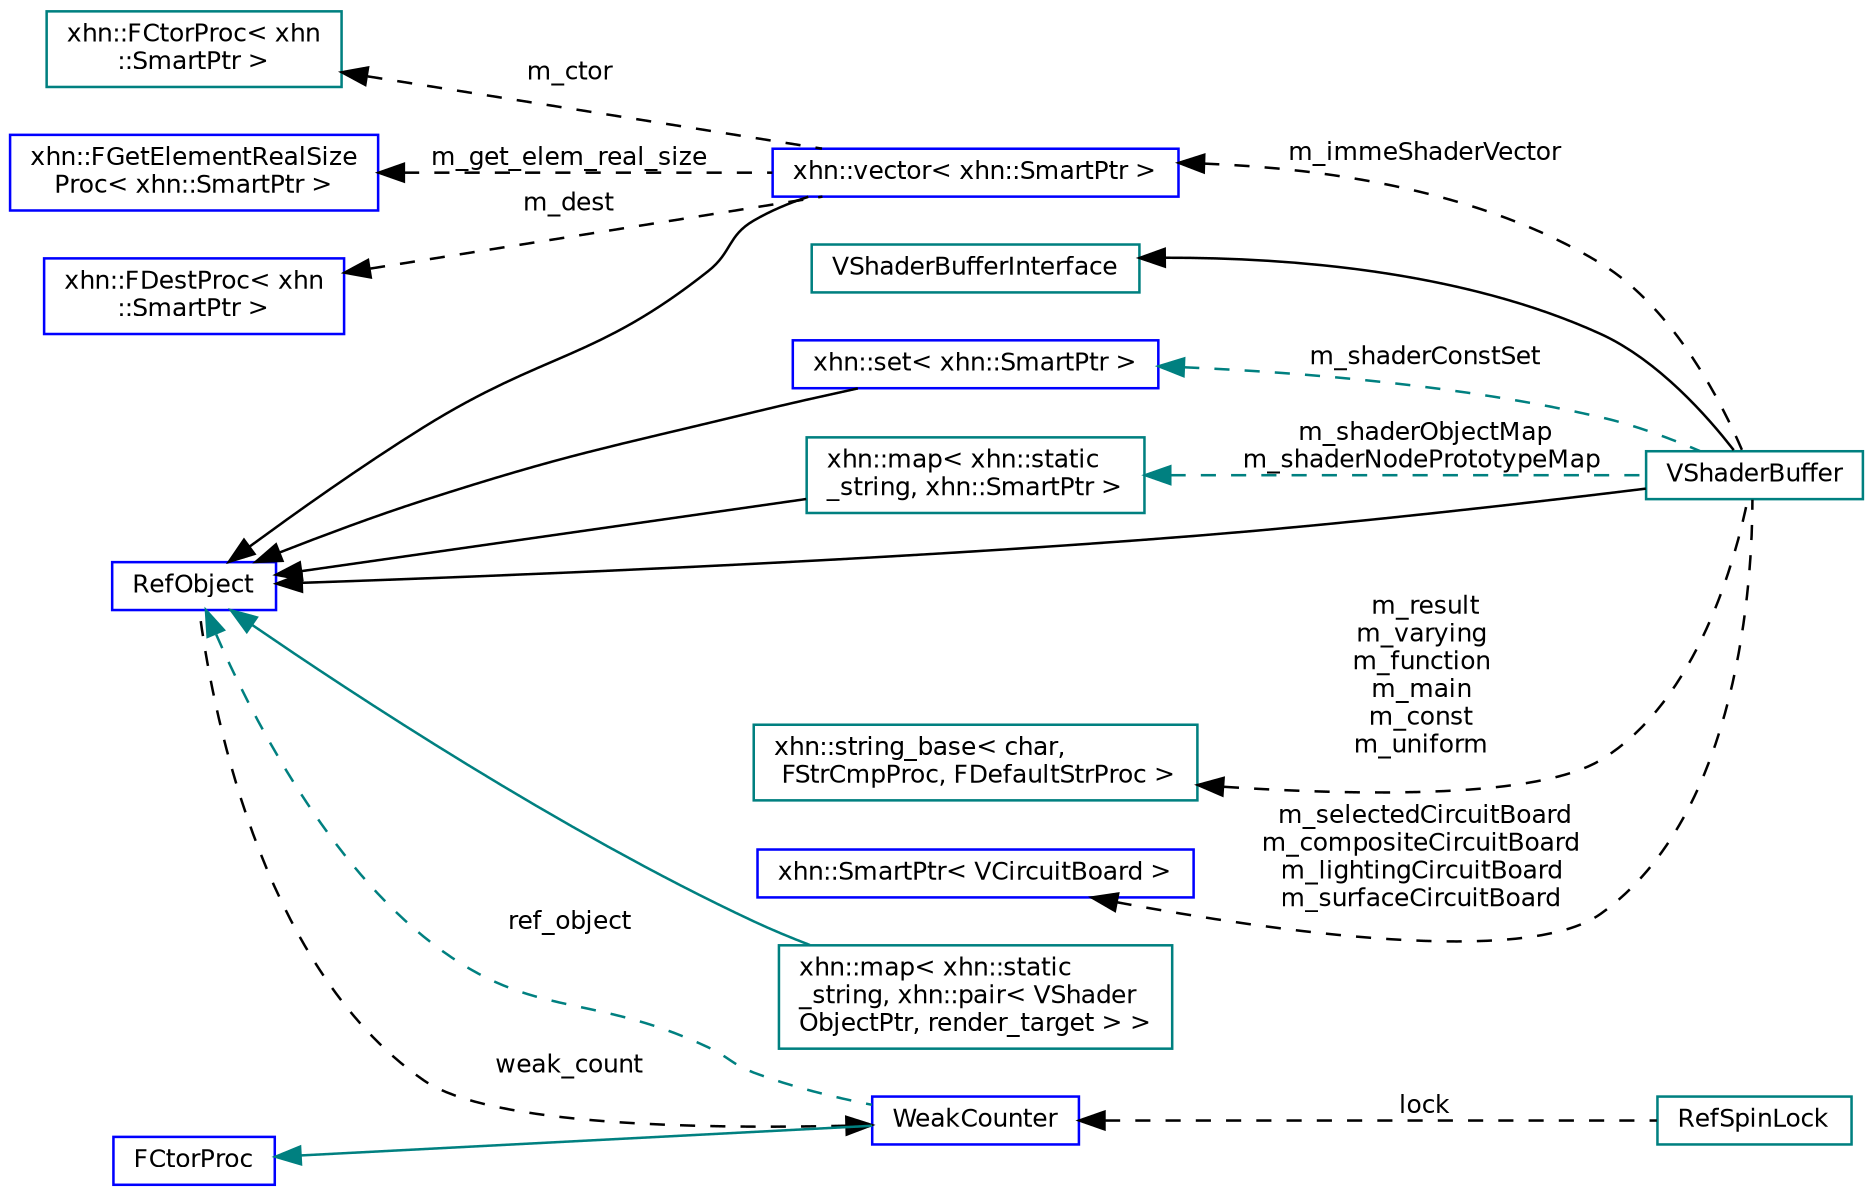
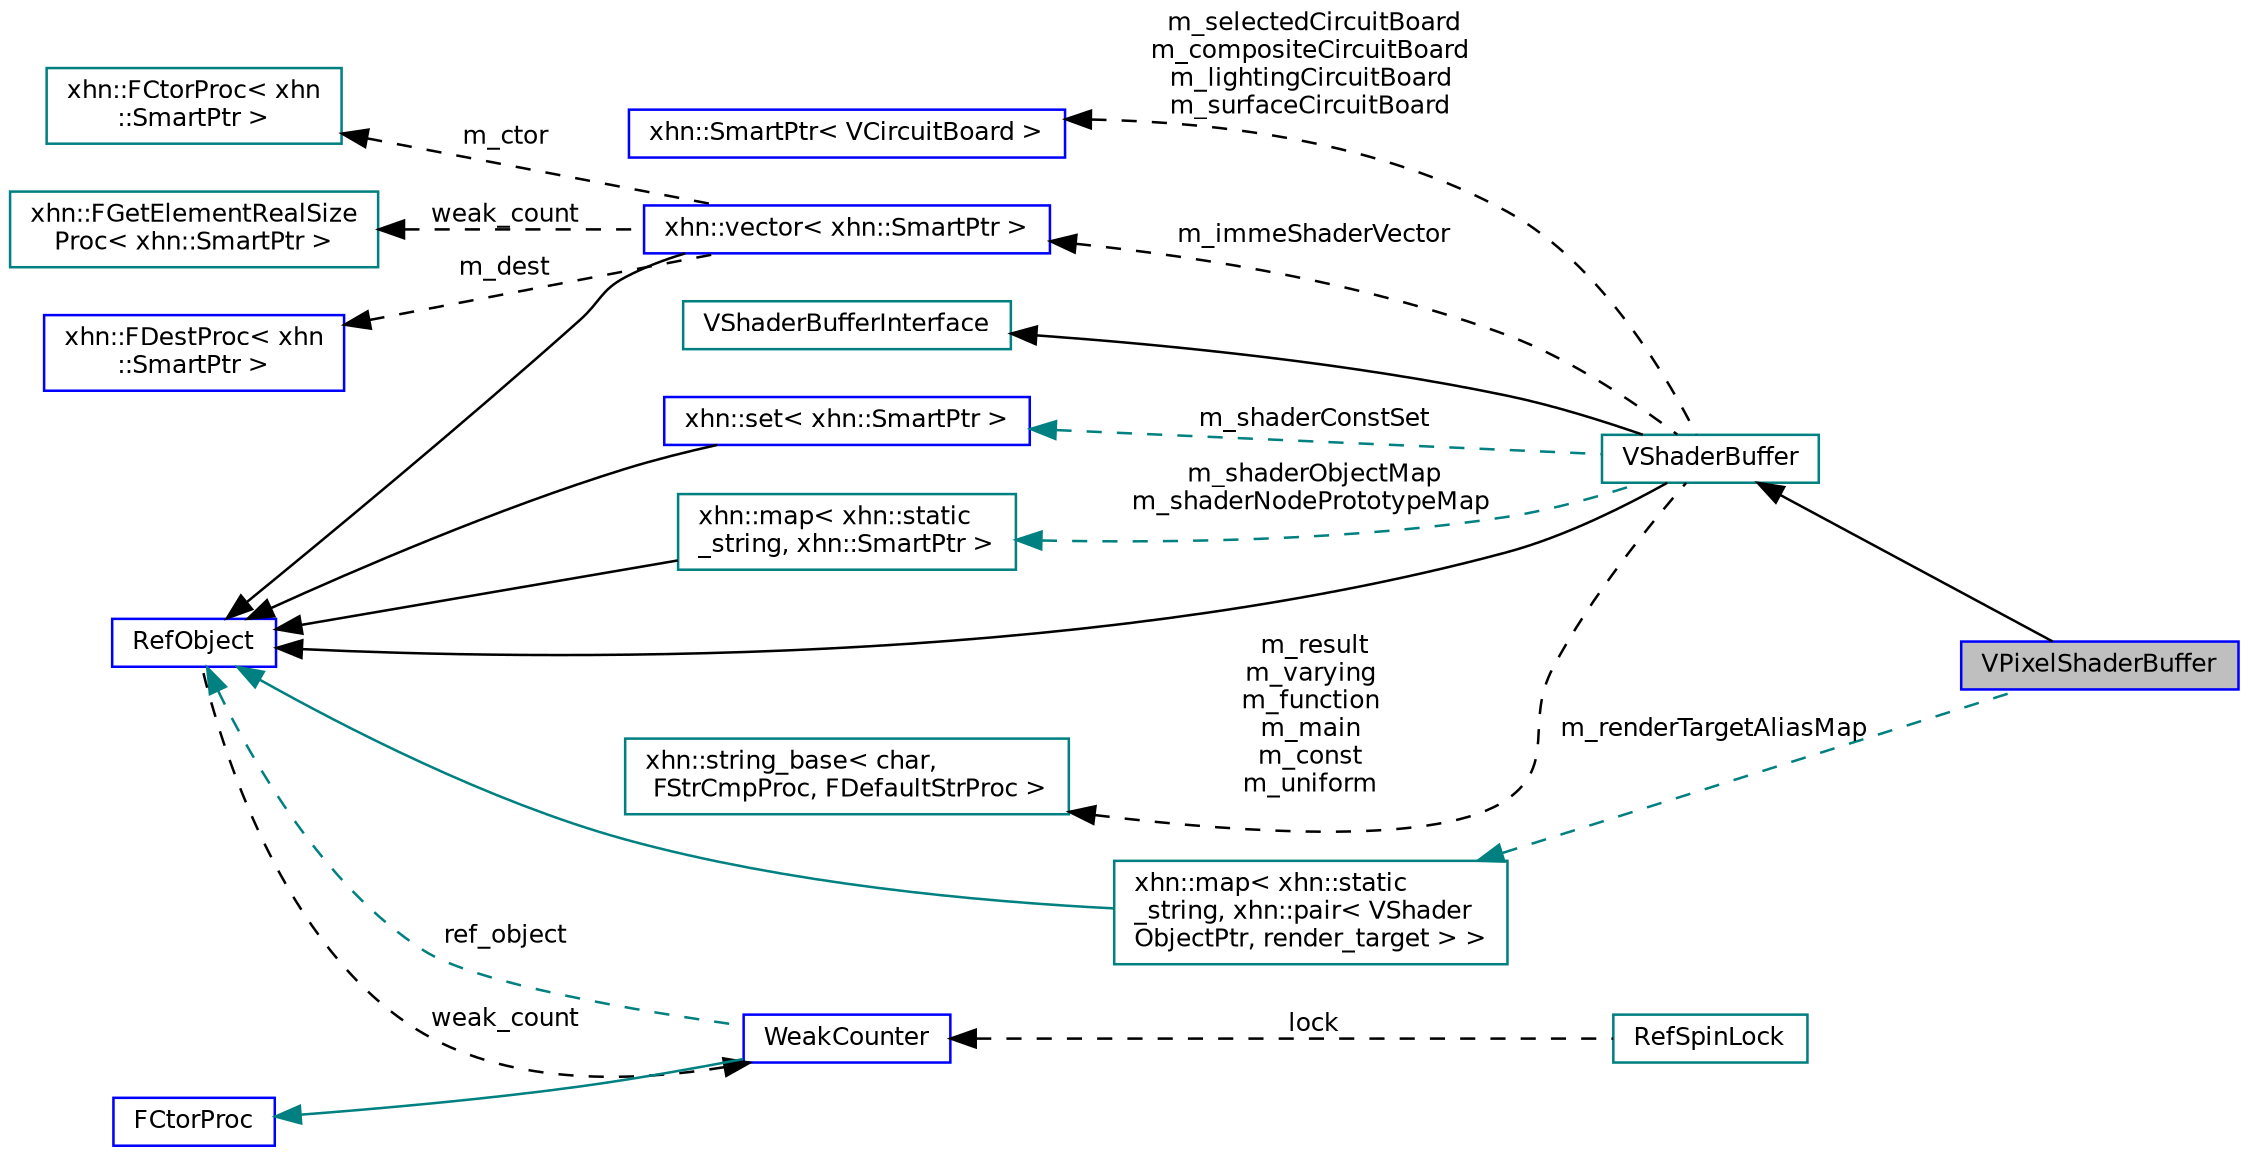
edge "xhn::vector< xhn::SmartPtr >" -> "xhn::FGetElementRealSize Proc< xhn::SmartPtr >": label " m_get_elem_real_size" -> " weak_count"
node "xhn::FGetElementRealSize Proc< xhn::SmartPtr >": color blue -> teal
node "VPixelShaderBuffer": added
